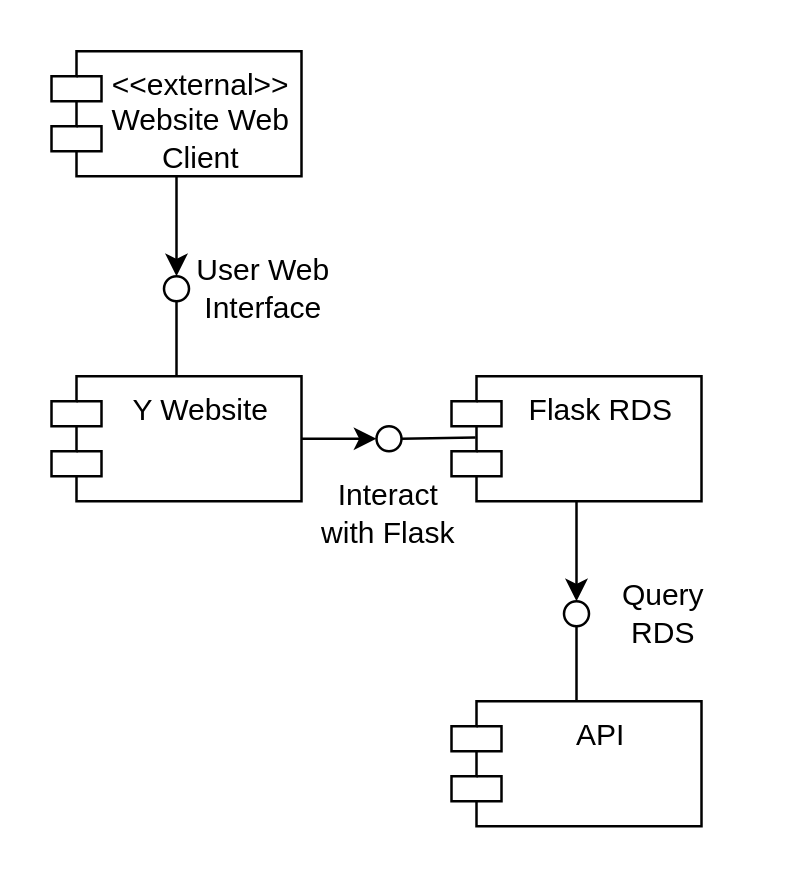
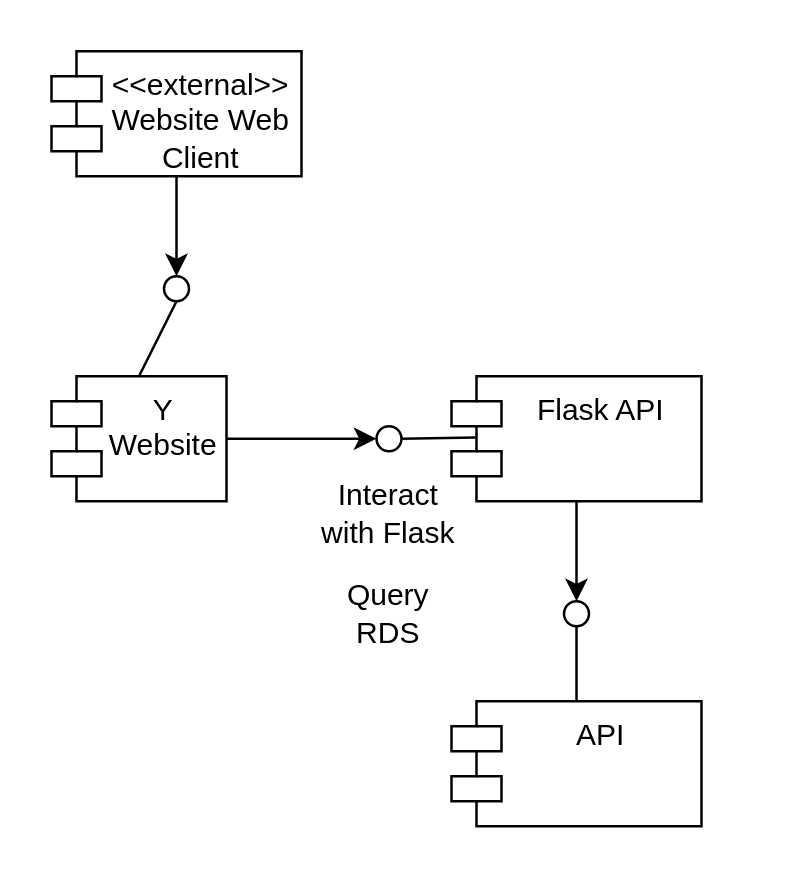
node "User Web Interface": removed
node "Flask RDS": label "Flask RDS" -> "Flask API"
node "Y Website": size 250x125 -> 175x125
node "Query RDS": moved (664, 614) -> (389, 614)
